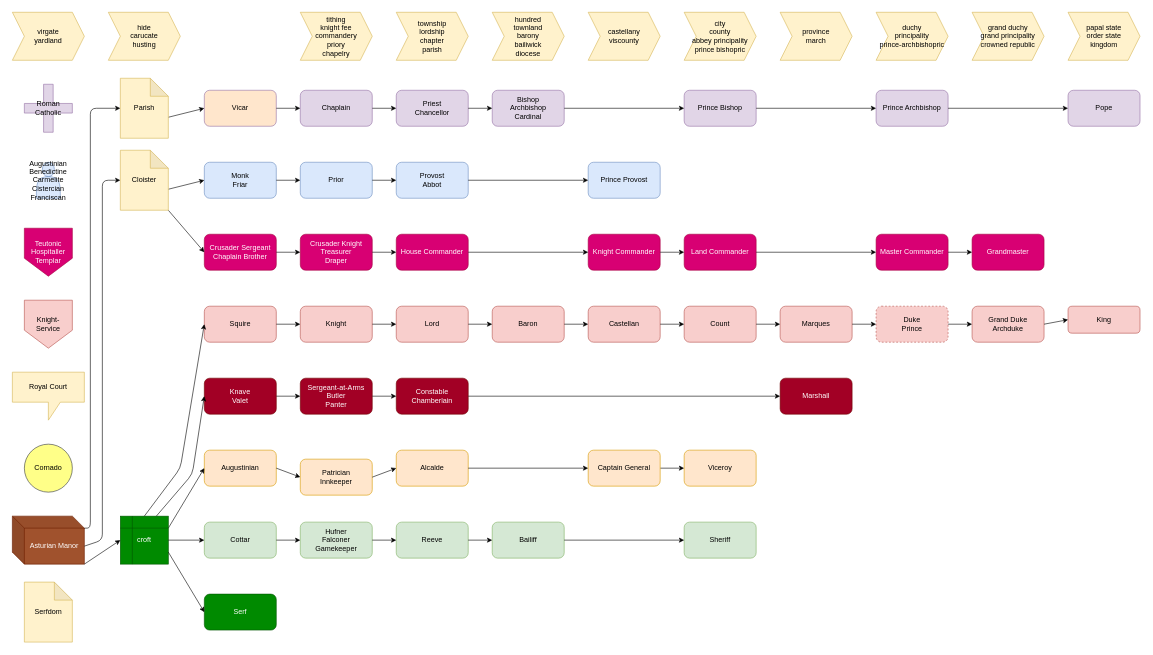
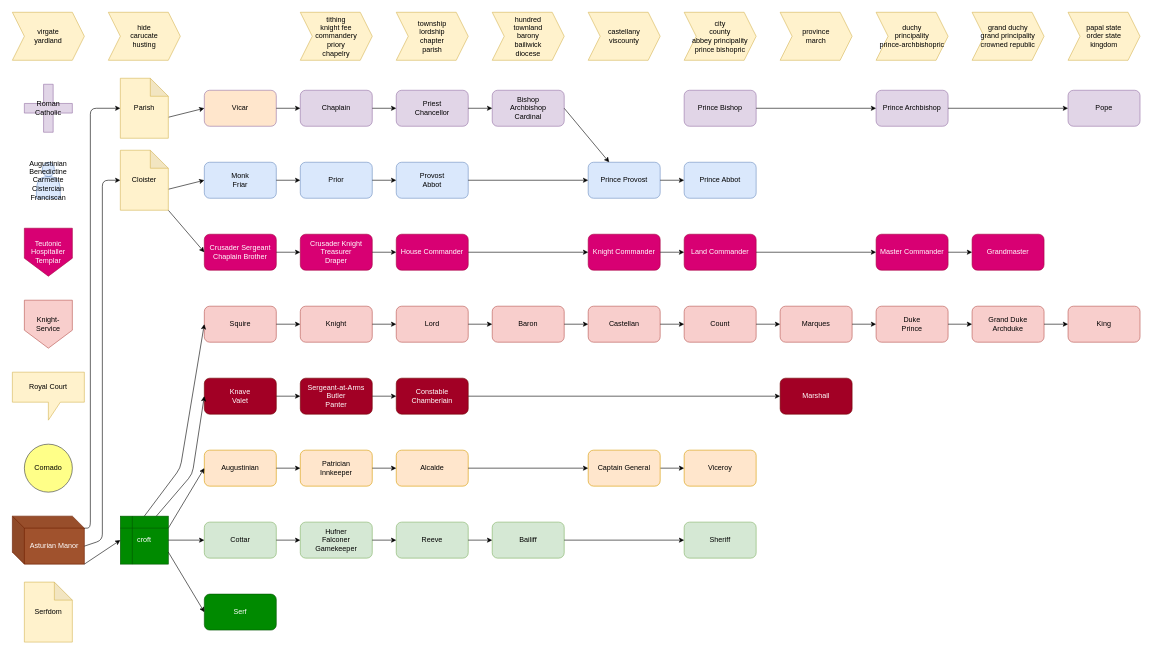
edge "Bishop Archbishop Cardinal" -> "Prince Bishop": now "Bishop Archbishop Cardinal" -> "Prince Provost"
edge "Prince Provost" -> "Prince Abbot": added
node "Prince Abbot": added
node "King": size 72x27 -> 72x36
node "Duke Prince": style dashed -> solid
node "Patrician Innkeeper": moved (336, 477) -> (336, 468)
